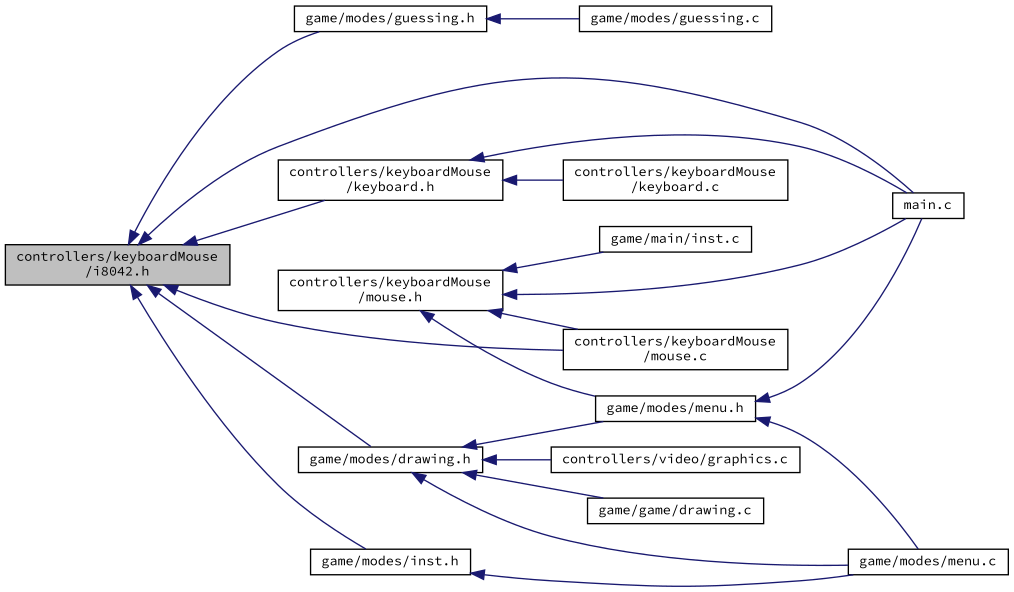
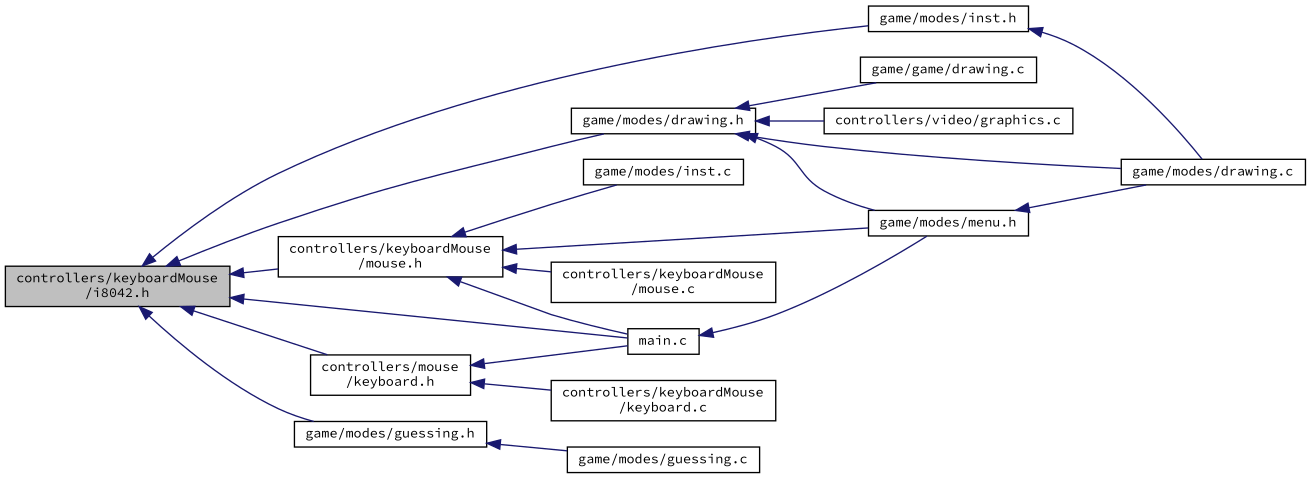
node "controllers/keyboardMouse /keyboard.h": label "controllers/keyboardMouse /keyboard.h" -> "controllers/mouse /keyboard.h"
node "game/main/inst.c": label "game/main/inst.c" -> "game/modes/inst.c"
edge "main.c" -> "game/modes/menu.h": reversed
edge "controllers/keyboardMouse /mouse.c" -> "controllers/keyboardMouse /i8042.h": now "controllers/keyboardMouse /mouse.h" -> "controllers/keyboardMouse /i8042.h"
node "game/modes/menu.c": label "game/modes/menu.c" -> "game/modes/drawing.c"
